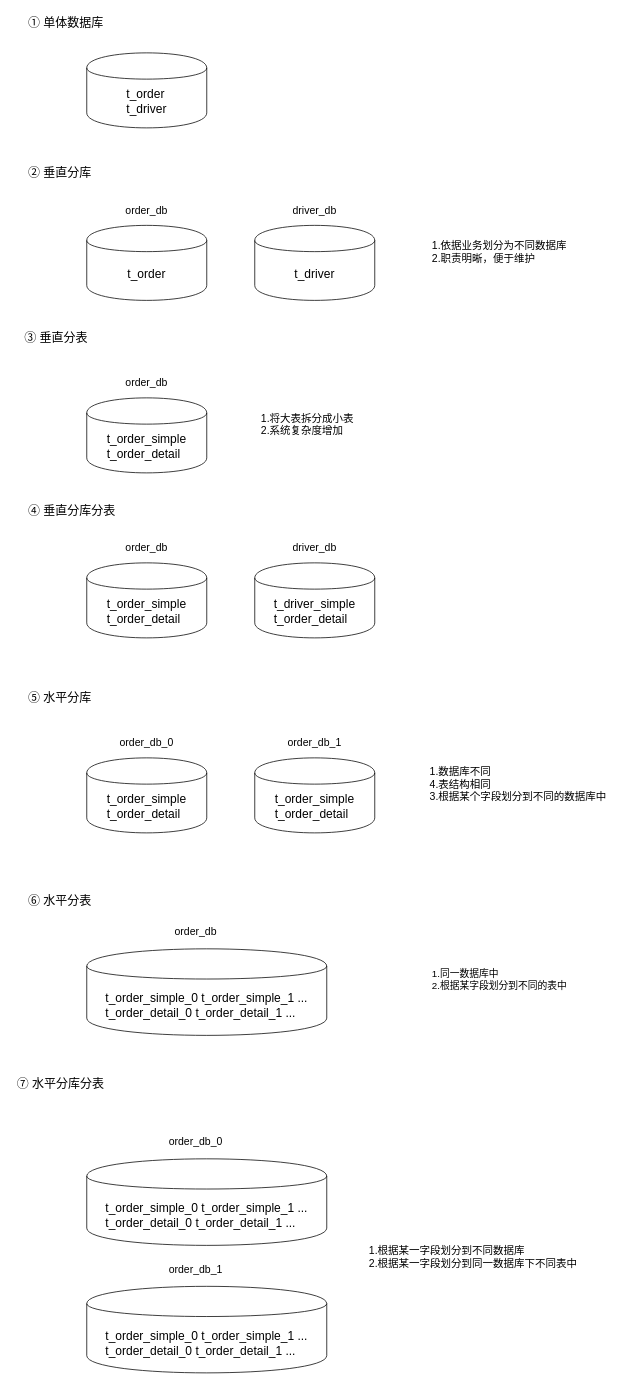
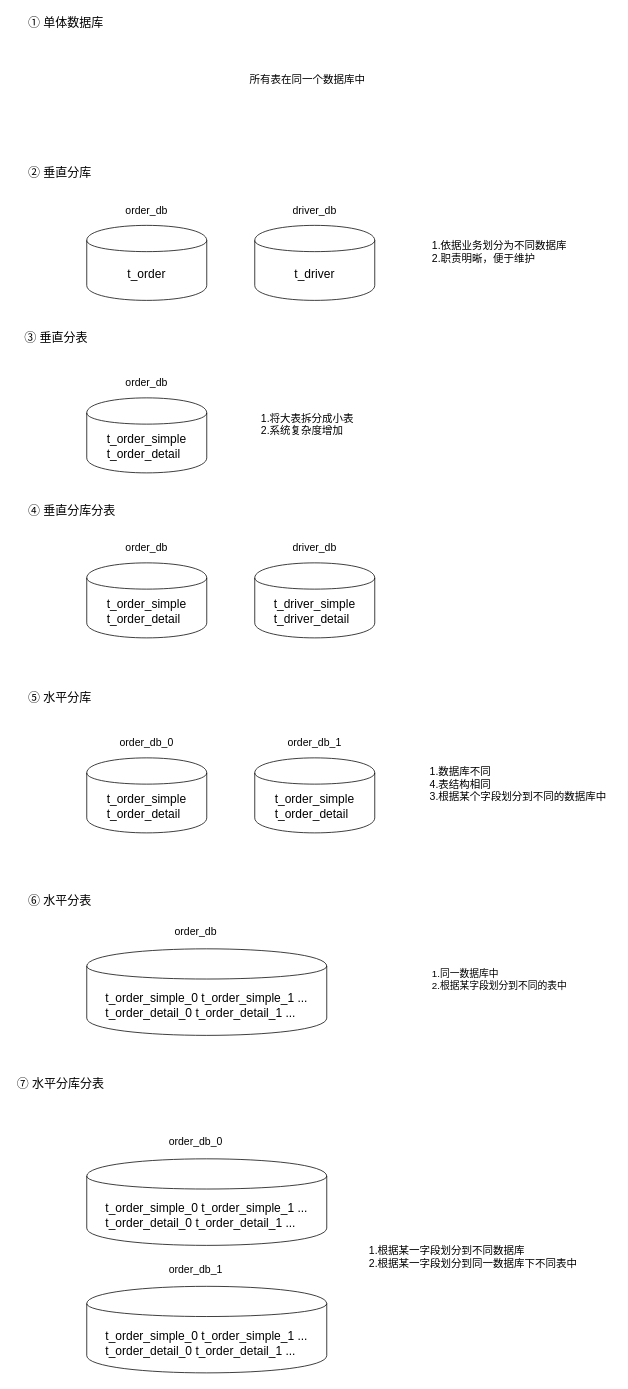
node "所有表在同一个数据库中": added
node "t_order t_driver": removed
node "t_driver_simple t_order_detail": label "t_driver_simple t_order_detail" -> "t_driver_simple t_driver_detail"
